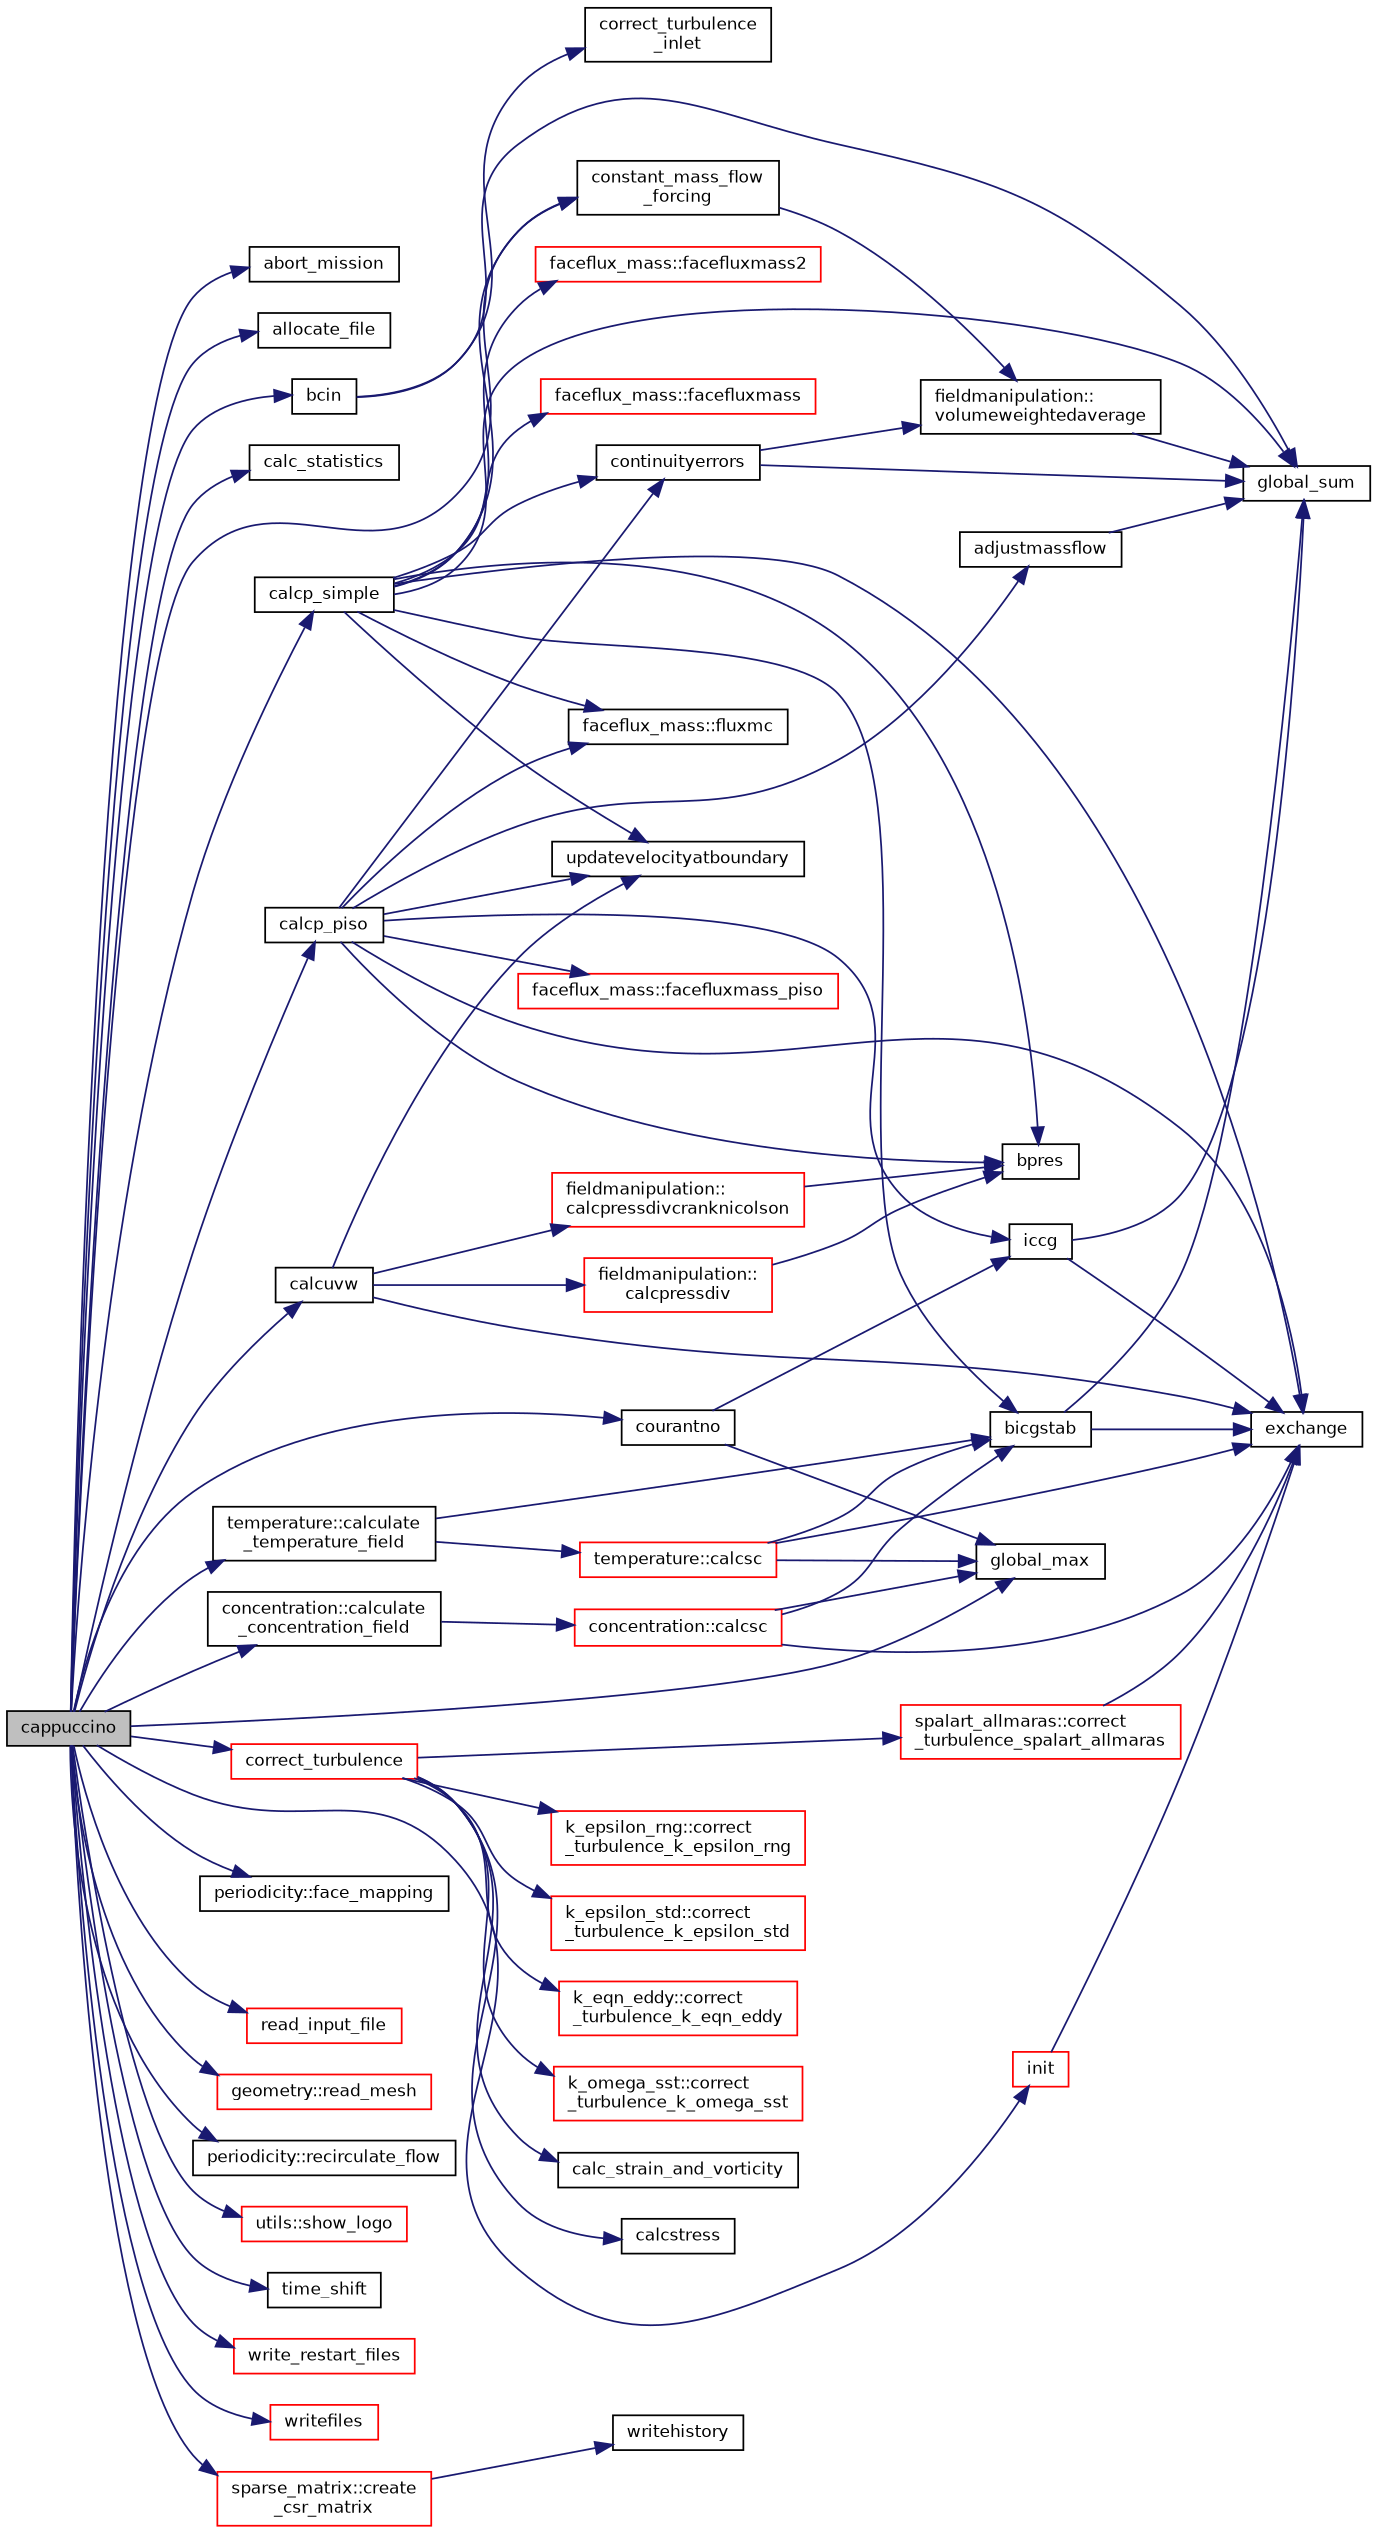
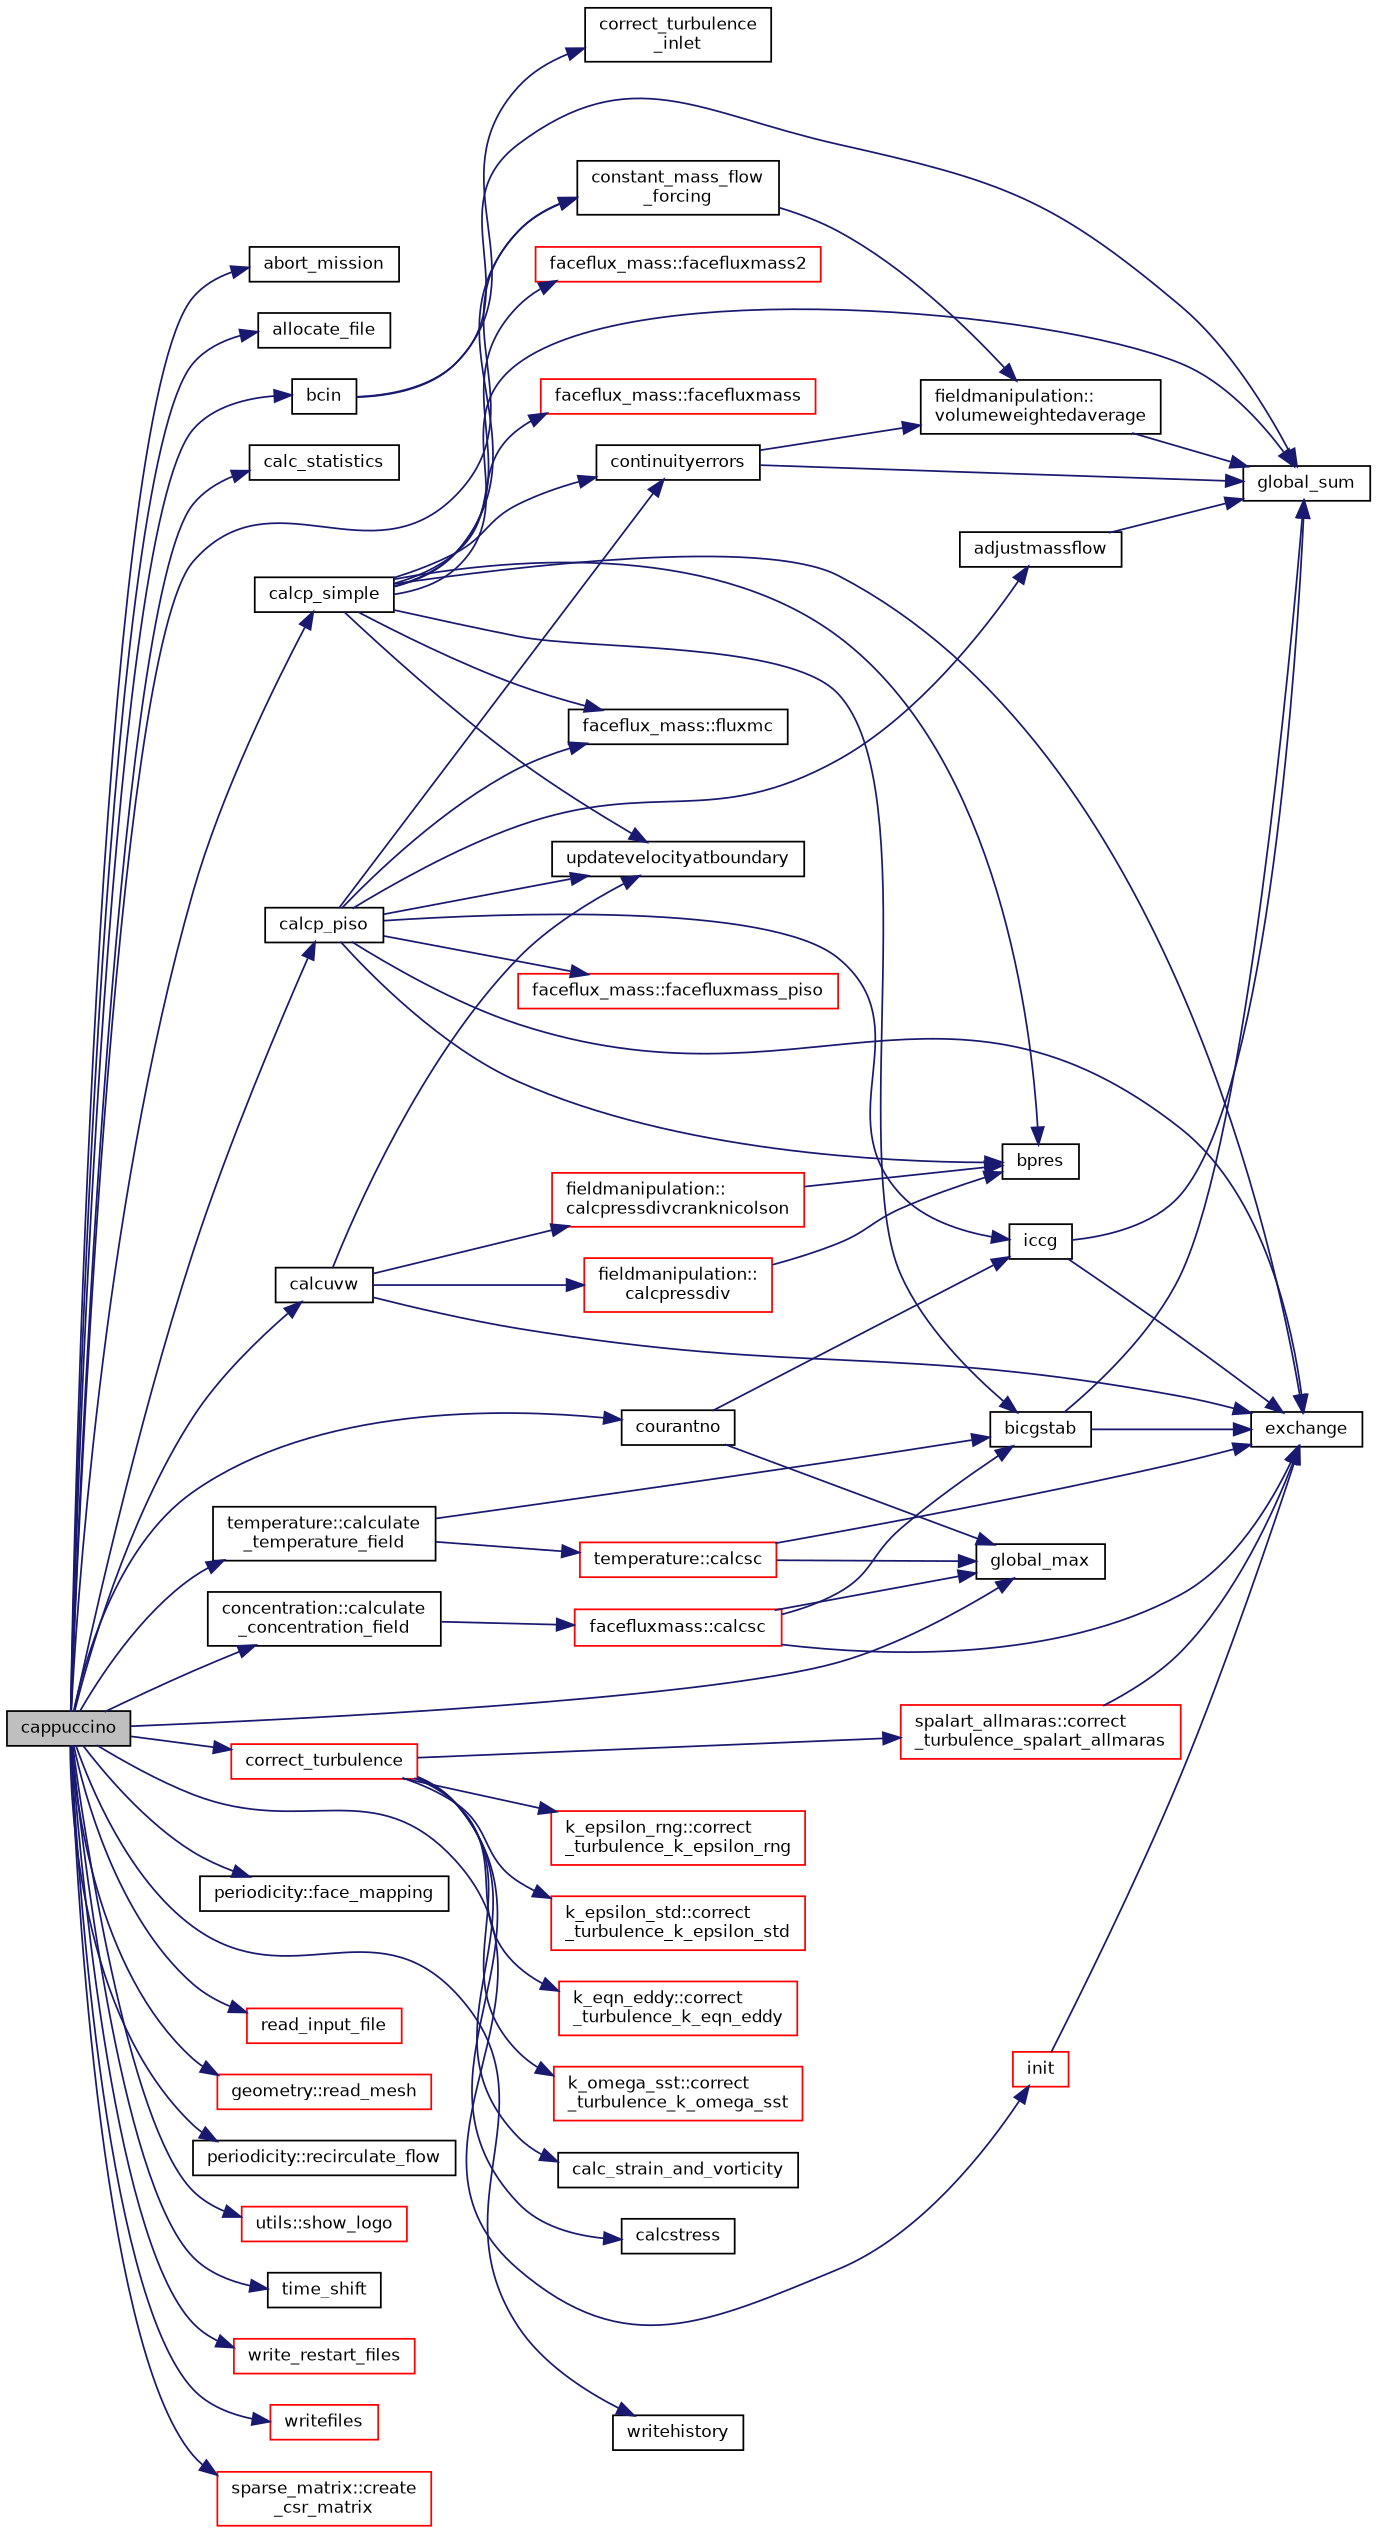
edge "temperature::calcsc" -> "bicgstab": removed
node "concentration::calcsc": label "concentration::calcsc" -> "facefluxmass::calcsc"
edge "sparse_matrix::create _csr_matrix" -> "writehistory": now "cappuccino" -> "writehistory"
